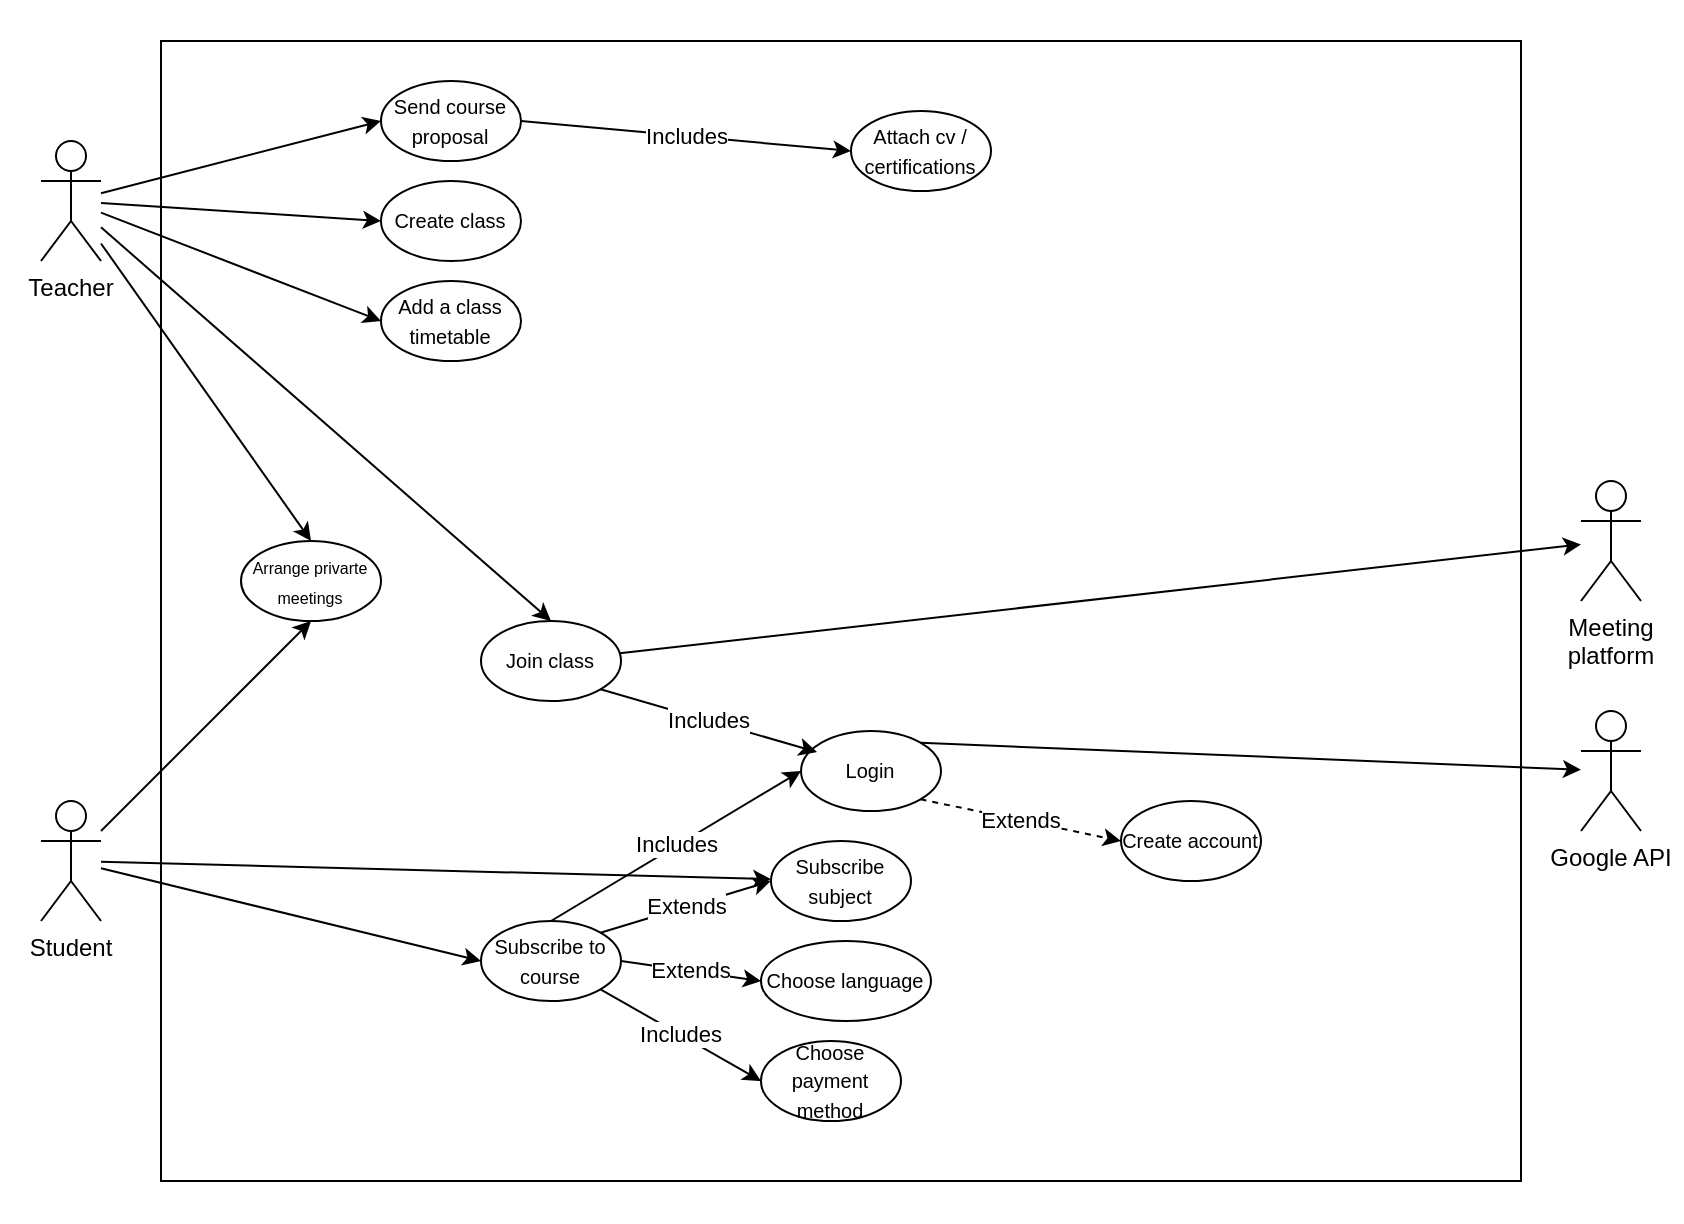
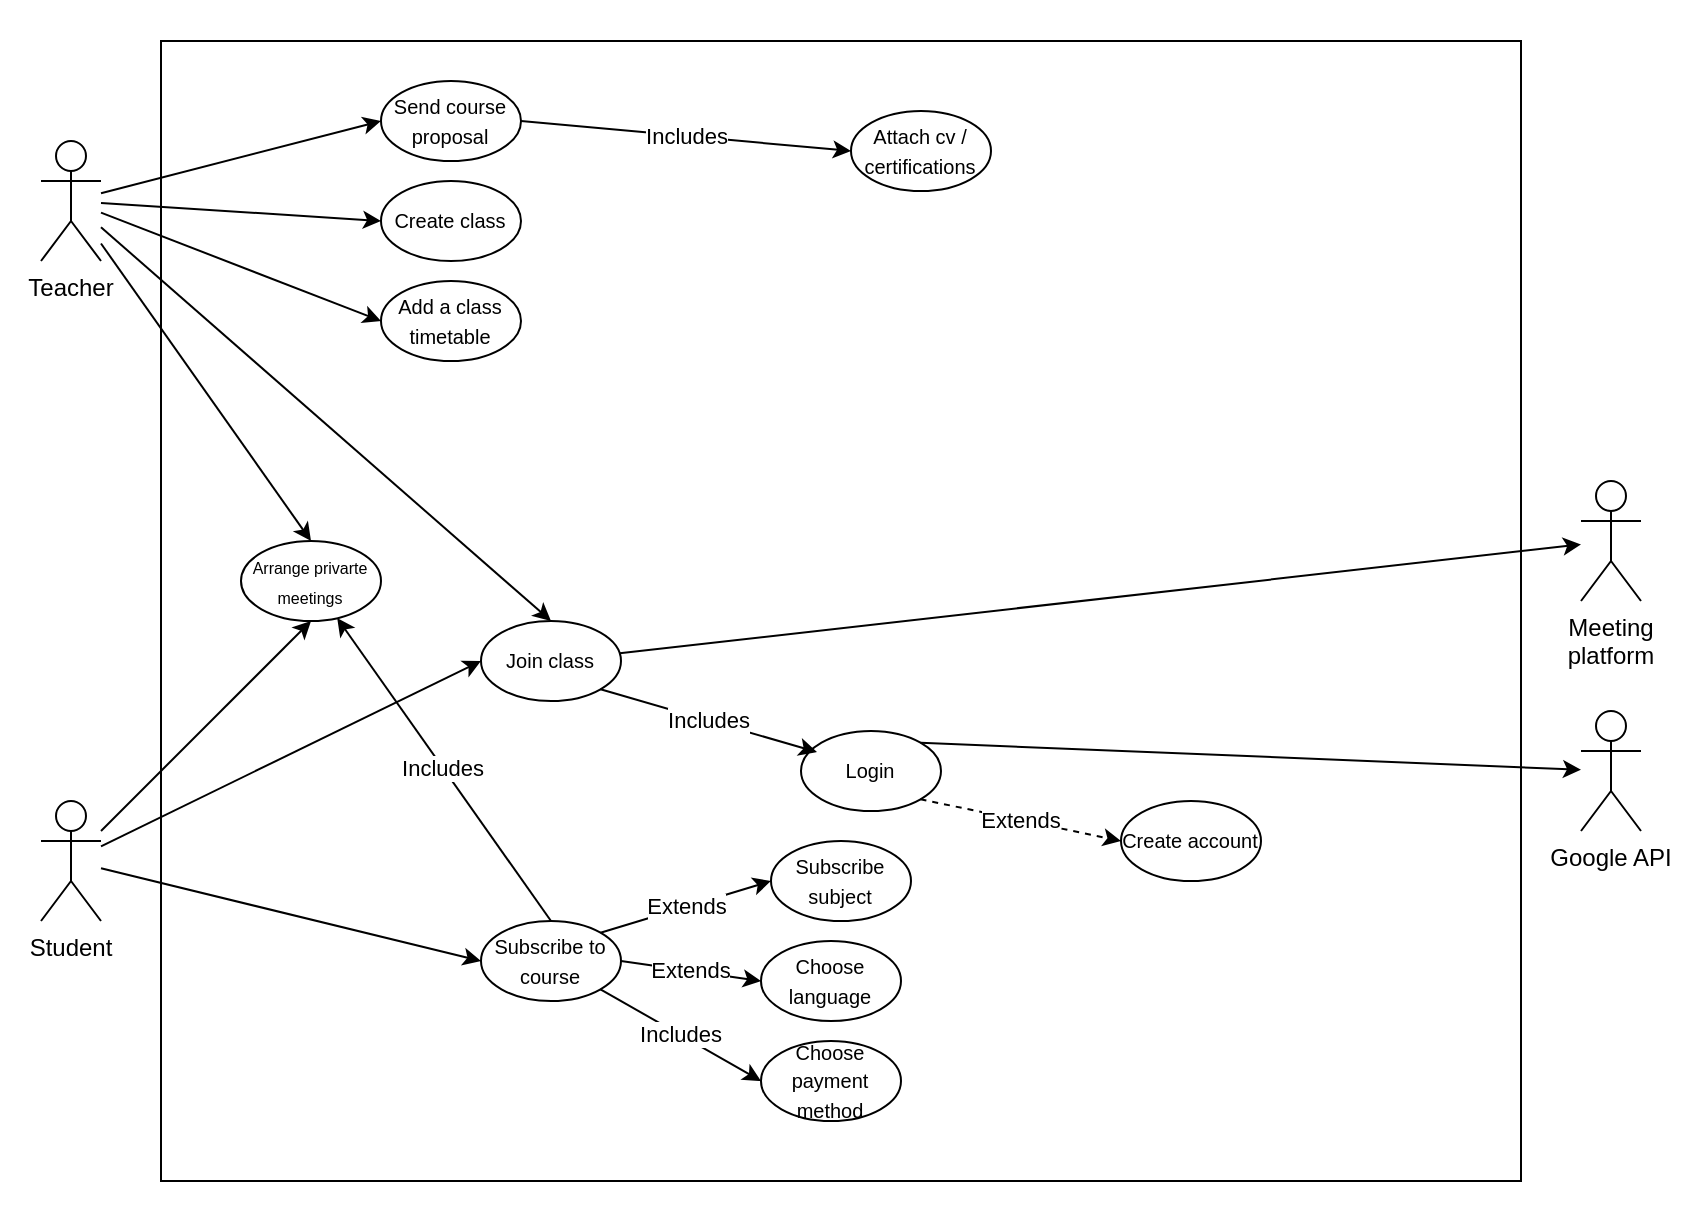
edge "Subscribe to course" -> "Login": now "Subscribe to course" -> "Arrange privarte meetings"
edge "Student" -> "Subscribe subject": now "Student" -> "Join class"
node "Choose language": size 170x80 -> 140x80
